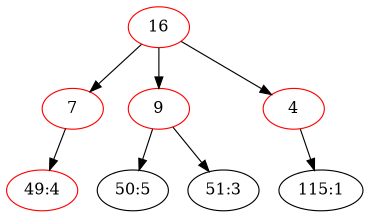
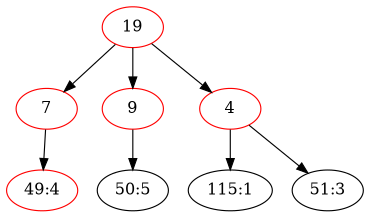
node "16": label "16" -> "19"
edge "9" -> "51:3": now "4" -> "51:3"
